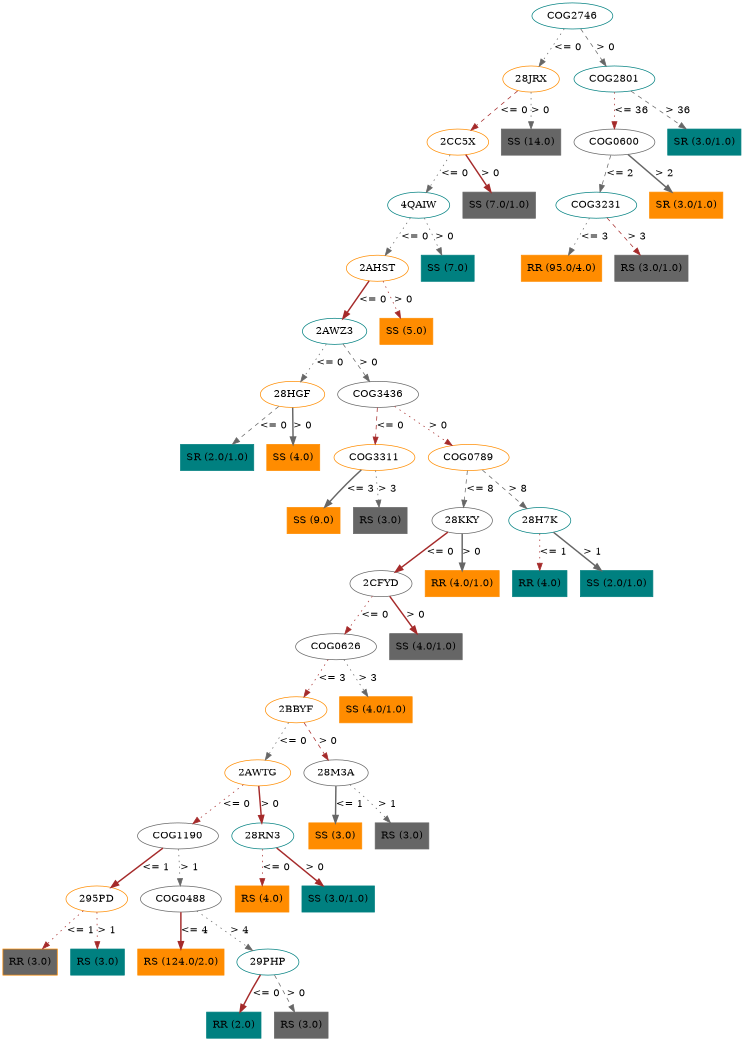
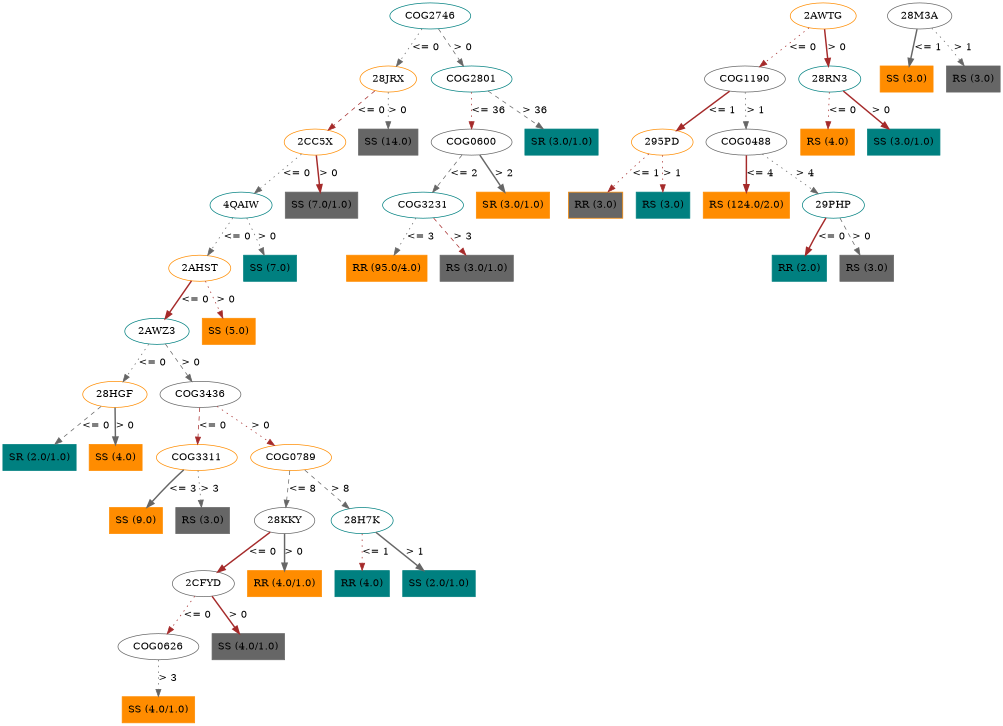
node "2BBYF": removed
